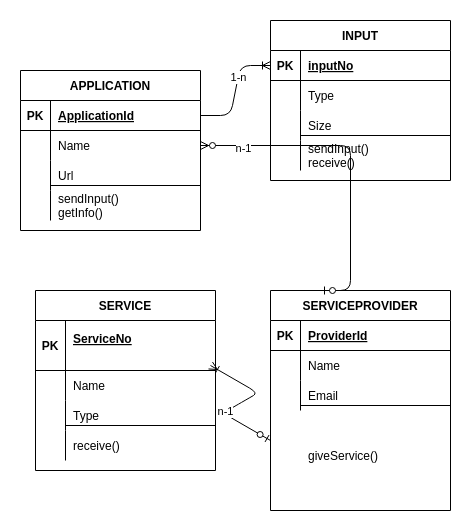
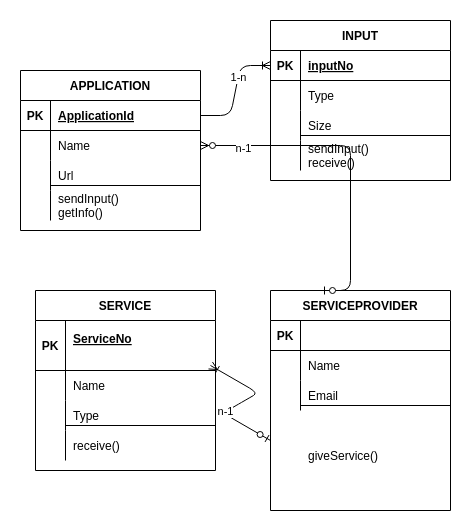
node "ProviderId": removed
